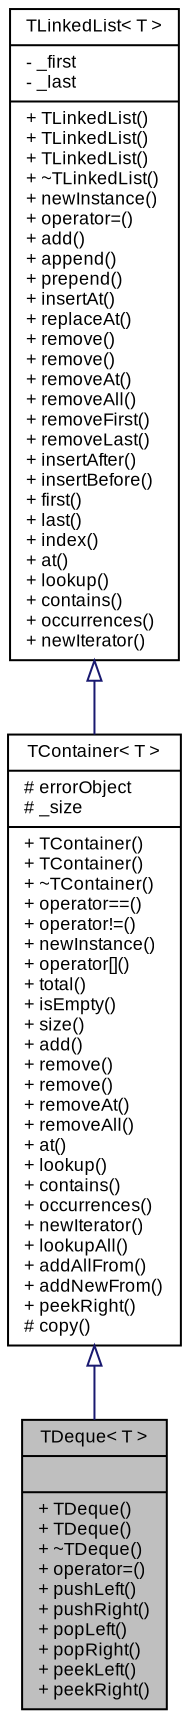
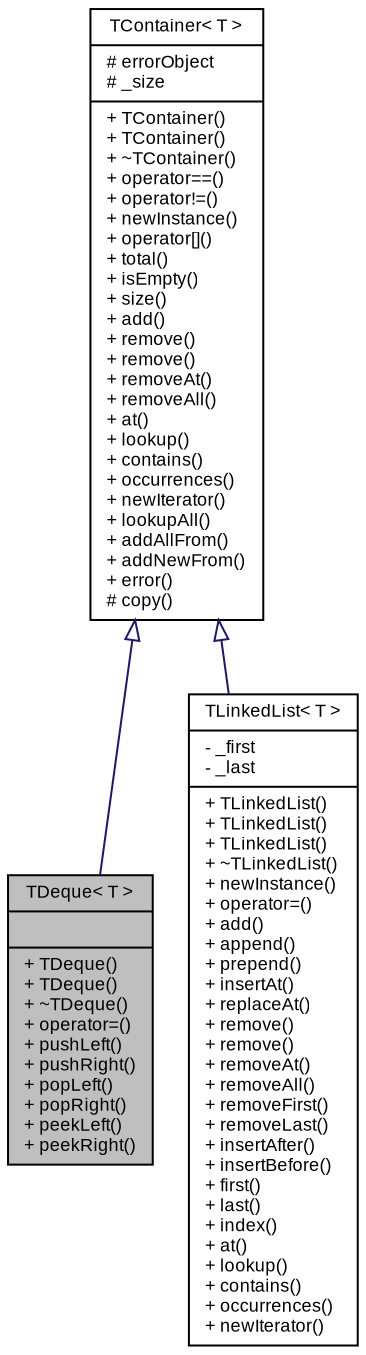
edge "TContainer< T >" -> "TLinkedList< T >": reversed
node "TContainer< T >": text "+ peekRight()" -> "+ error()"
